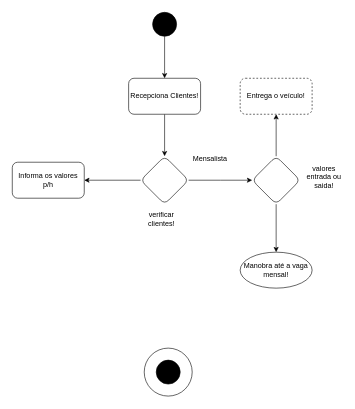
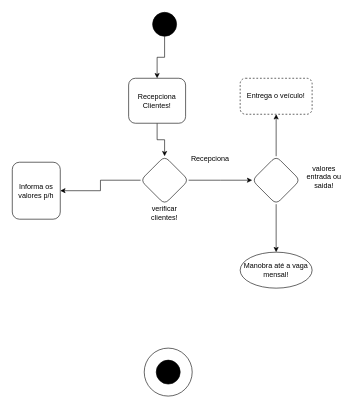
node "Recepciona Clientes!": size 72x36 -> 57x45
node "Mensalista": label "Mensalista" -> "Recepciona"
node "Informa os valores p/h": size 72x36 -> 48x57
node "verificar clientes!": moved (162, 219) -> (165, 213)
